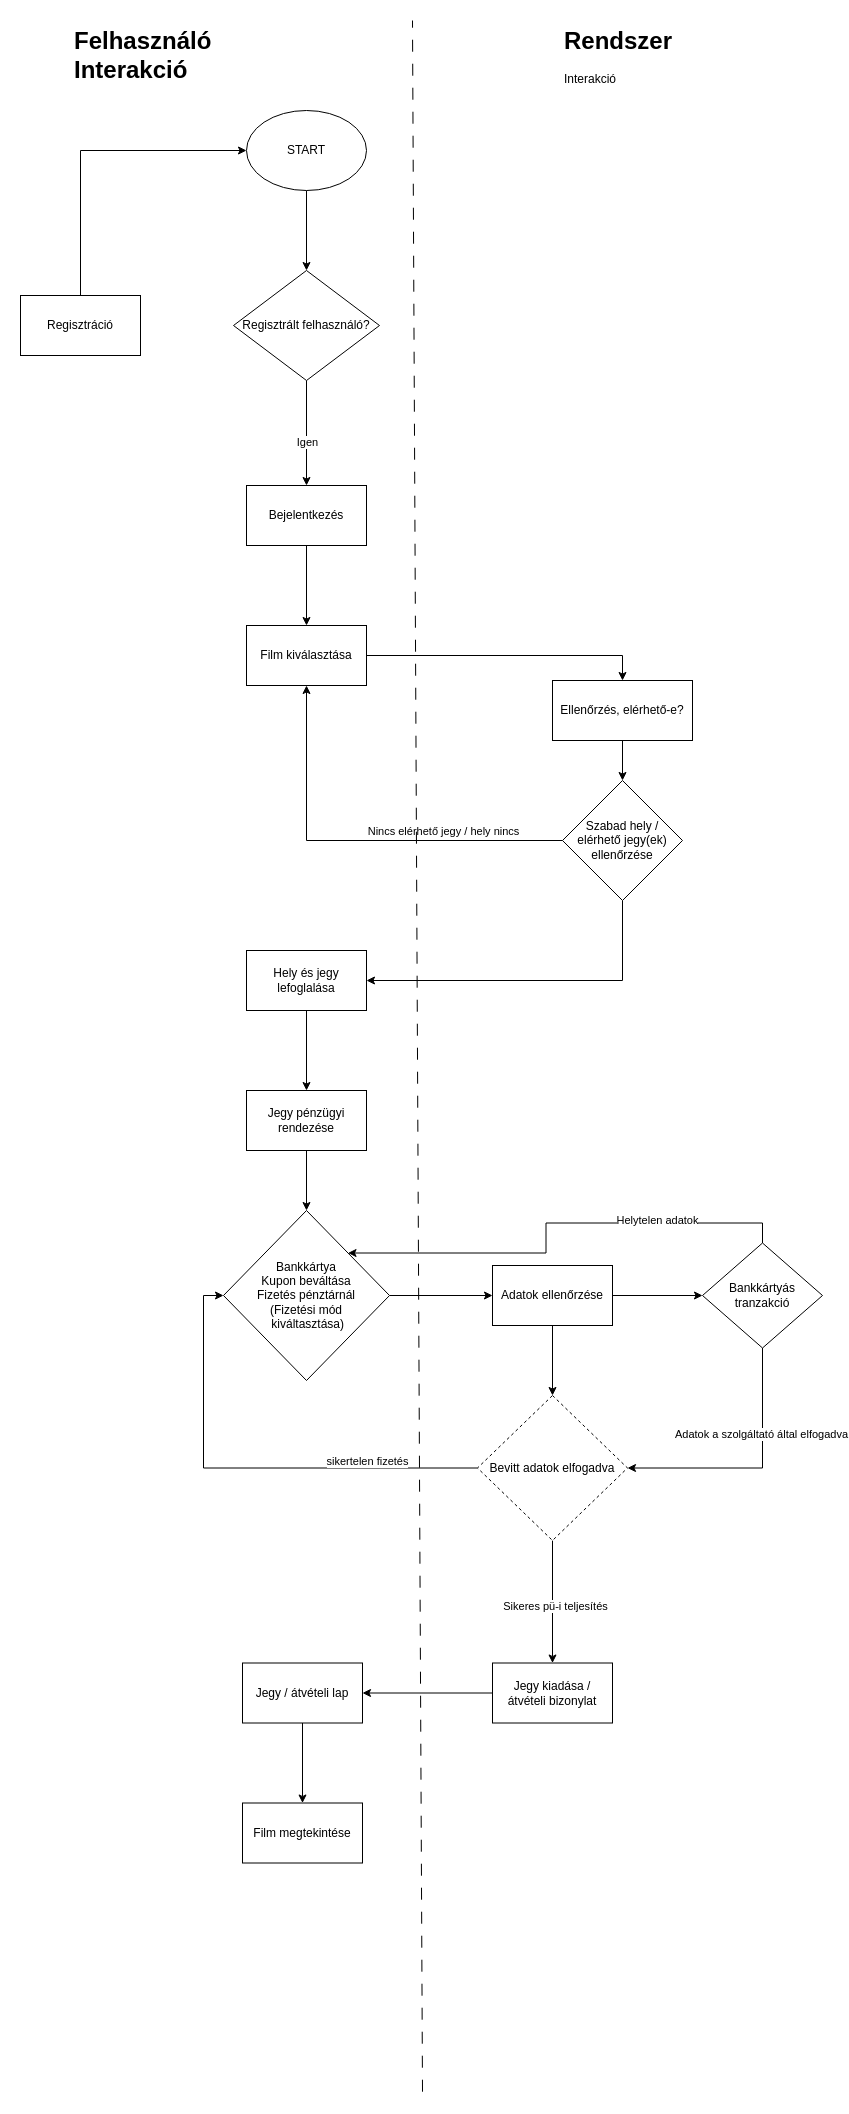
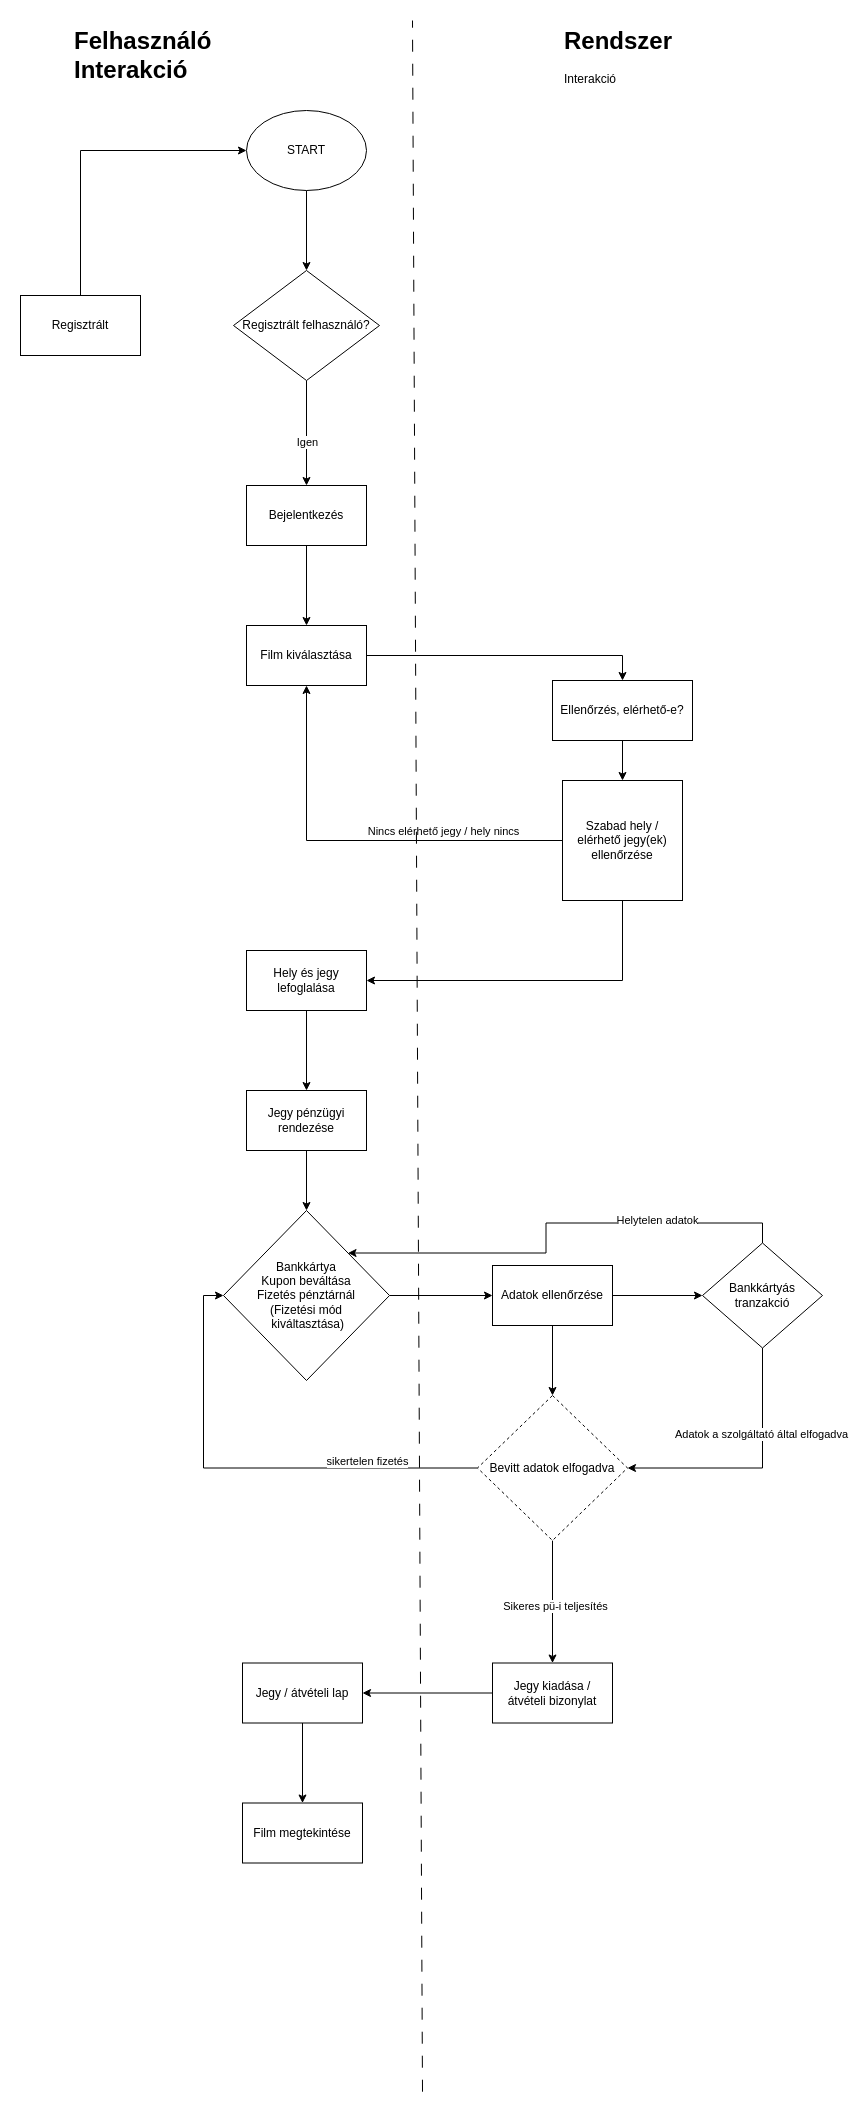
node "Regisztráció": label "Regisztráció" -> "Regisztrált"
node "Szabad hely / elérhető jegy(ek) ellenőrzése": shape diamond -> rectangle
